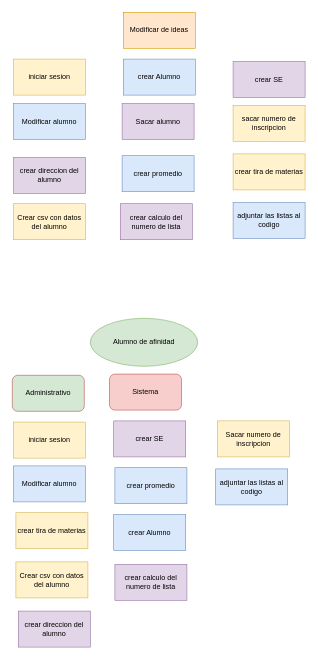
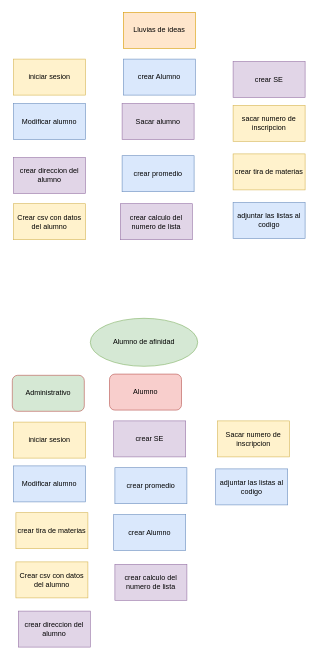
node "Modificar de ideas": label "Modificar de ideas" -> "Lluvias de ideas"
node "Sistema": label "Sistema" -> "Alumno"
